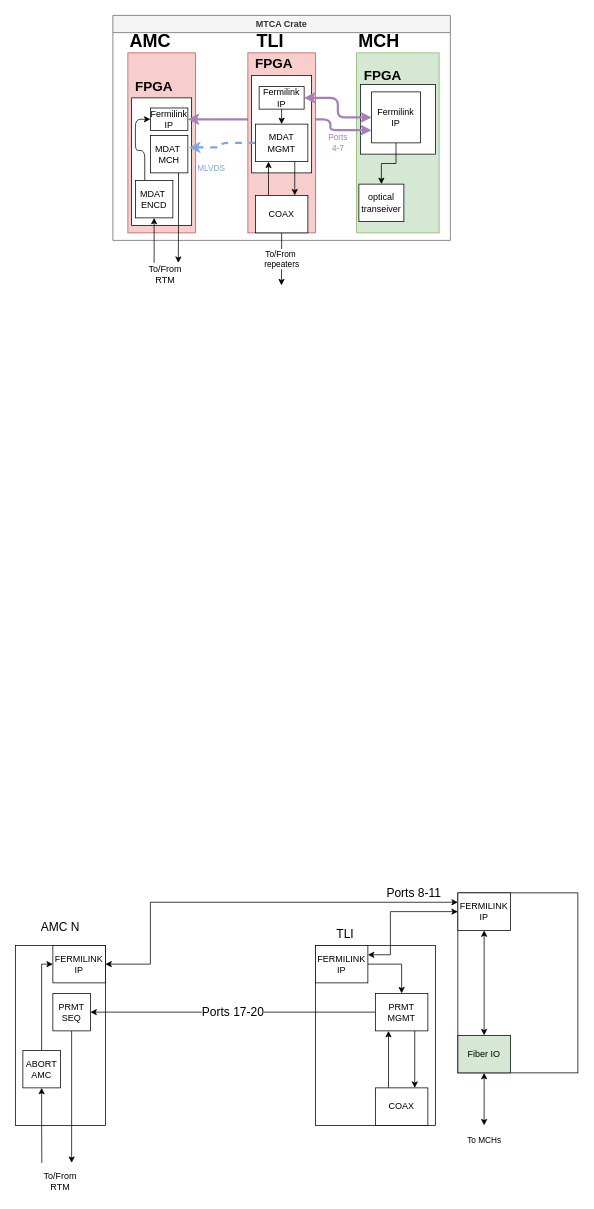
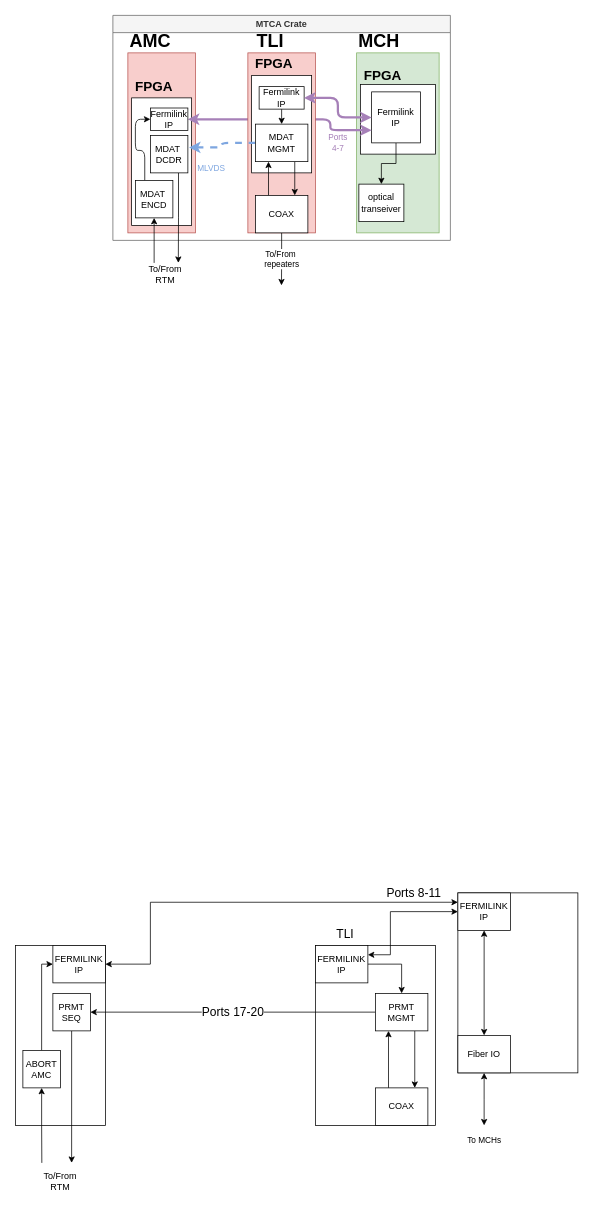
node "MDAT MCH": label "MDAT MCH" -> "MDAT DCDR"
node "AMC N": removed
node "Fiber IO": fillcolor #d5e8d4 -> #ffffff
